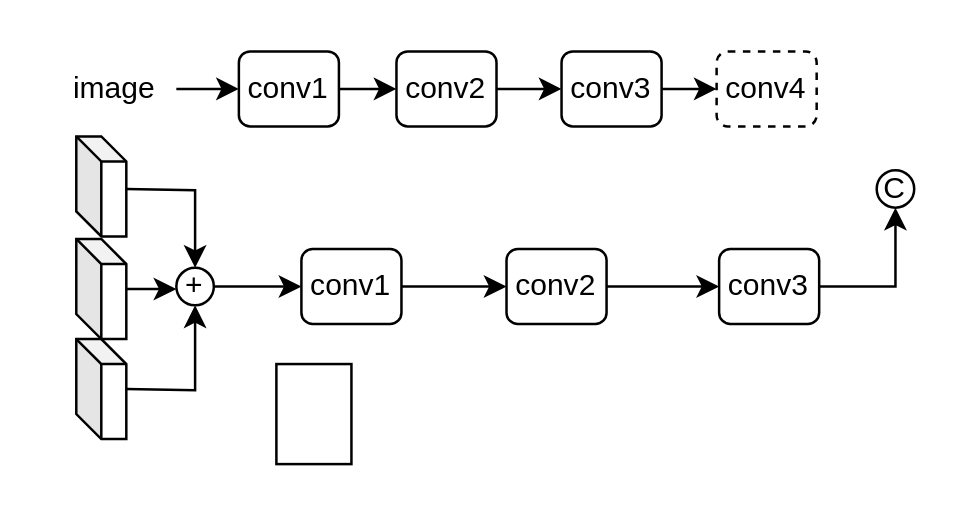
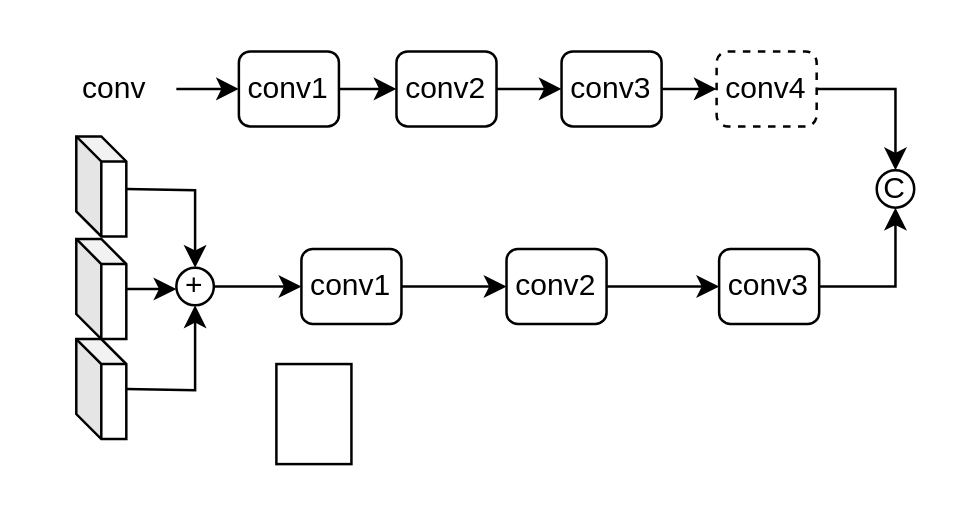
node "image": label "image" -> "conv"
edge "conv4" -> "C": added
